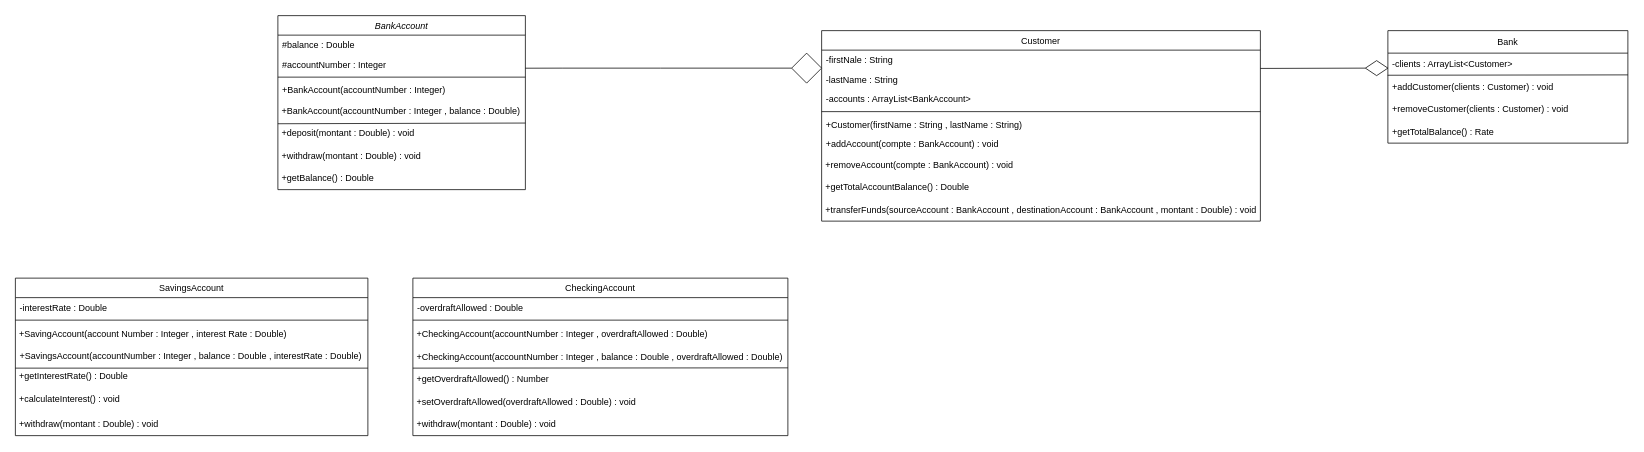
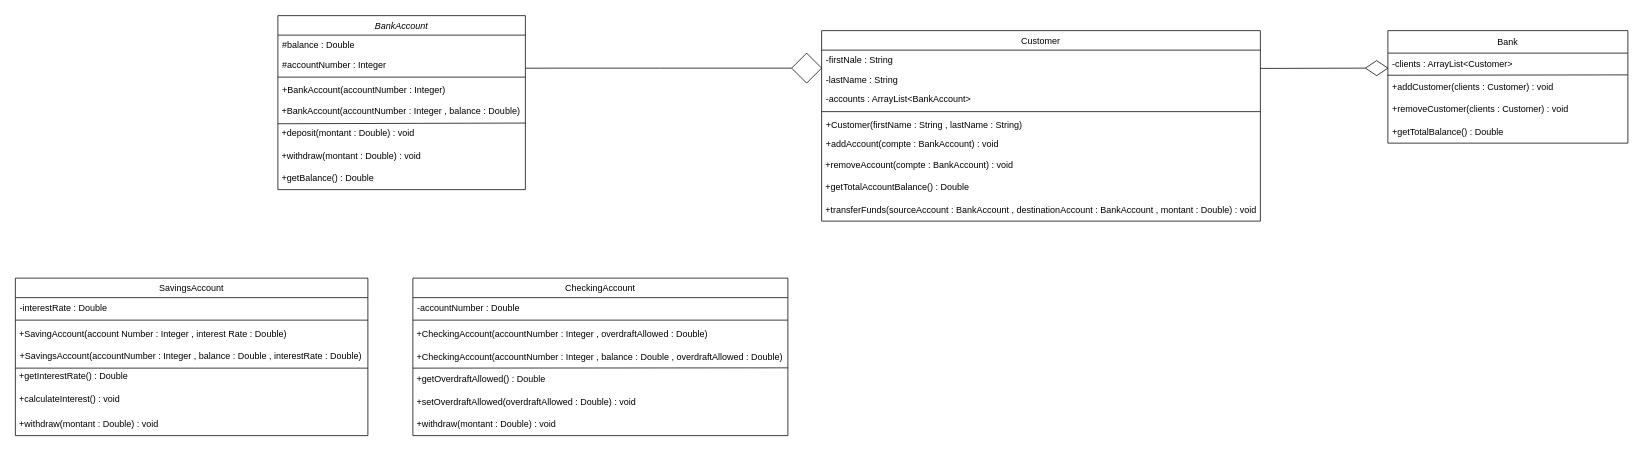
node "+getTotalBalance() : Rate": label "+getTotalBalance() : Rate" -> "+getTotalBalance() : Double"
node "-overdraftAllowed : Double": label "-overdraftAllowed : Double" -> "-accountNumber : Double"
node "+getOverdraftAllowed() : Number": label "+getOverdraftAllowed() : Number" -> "+getOverdraftAllowed() : Double"
